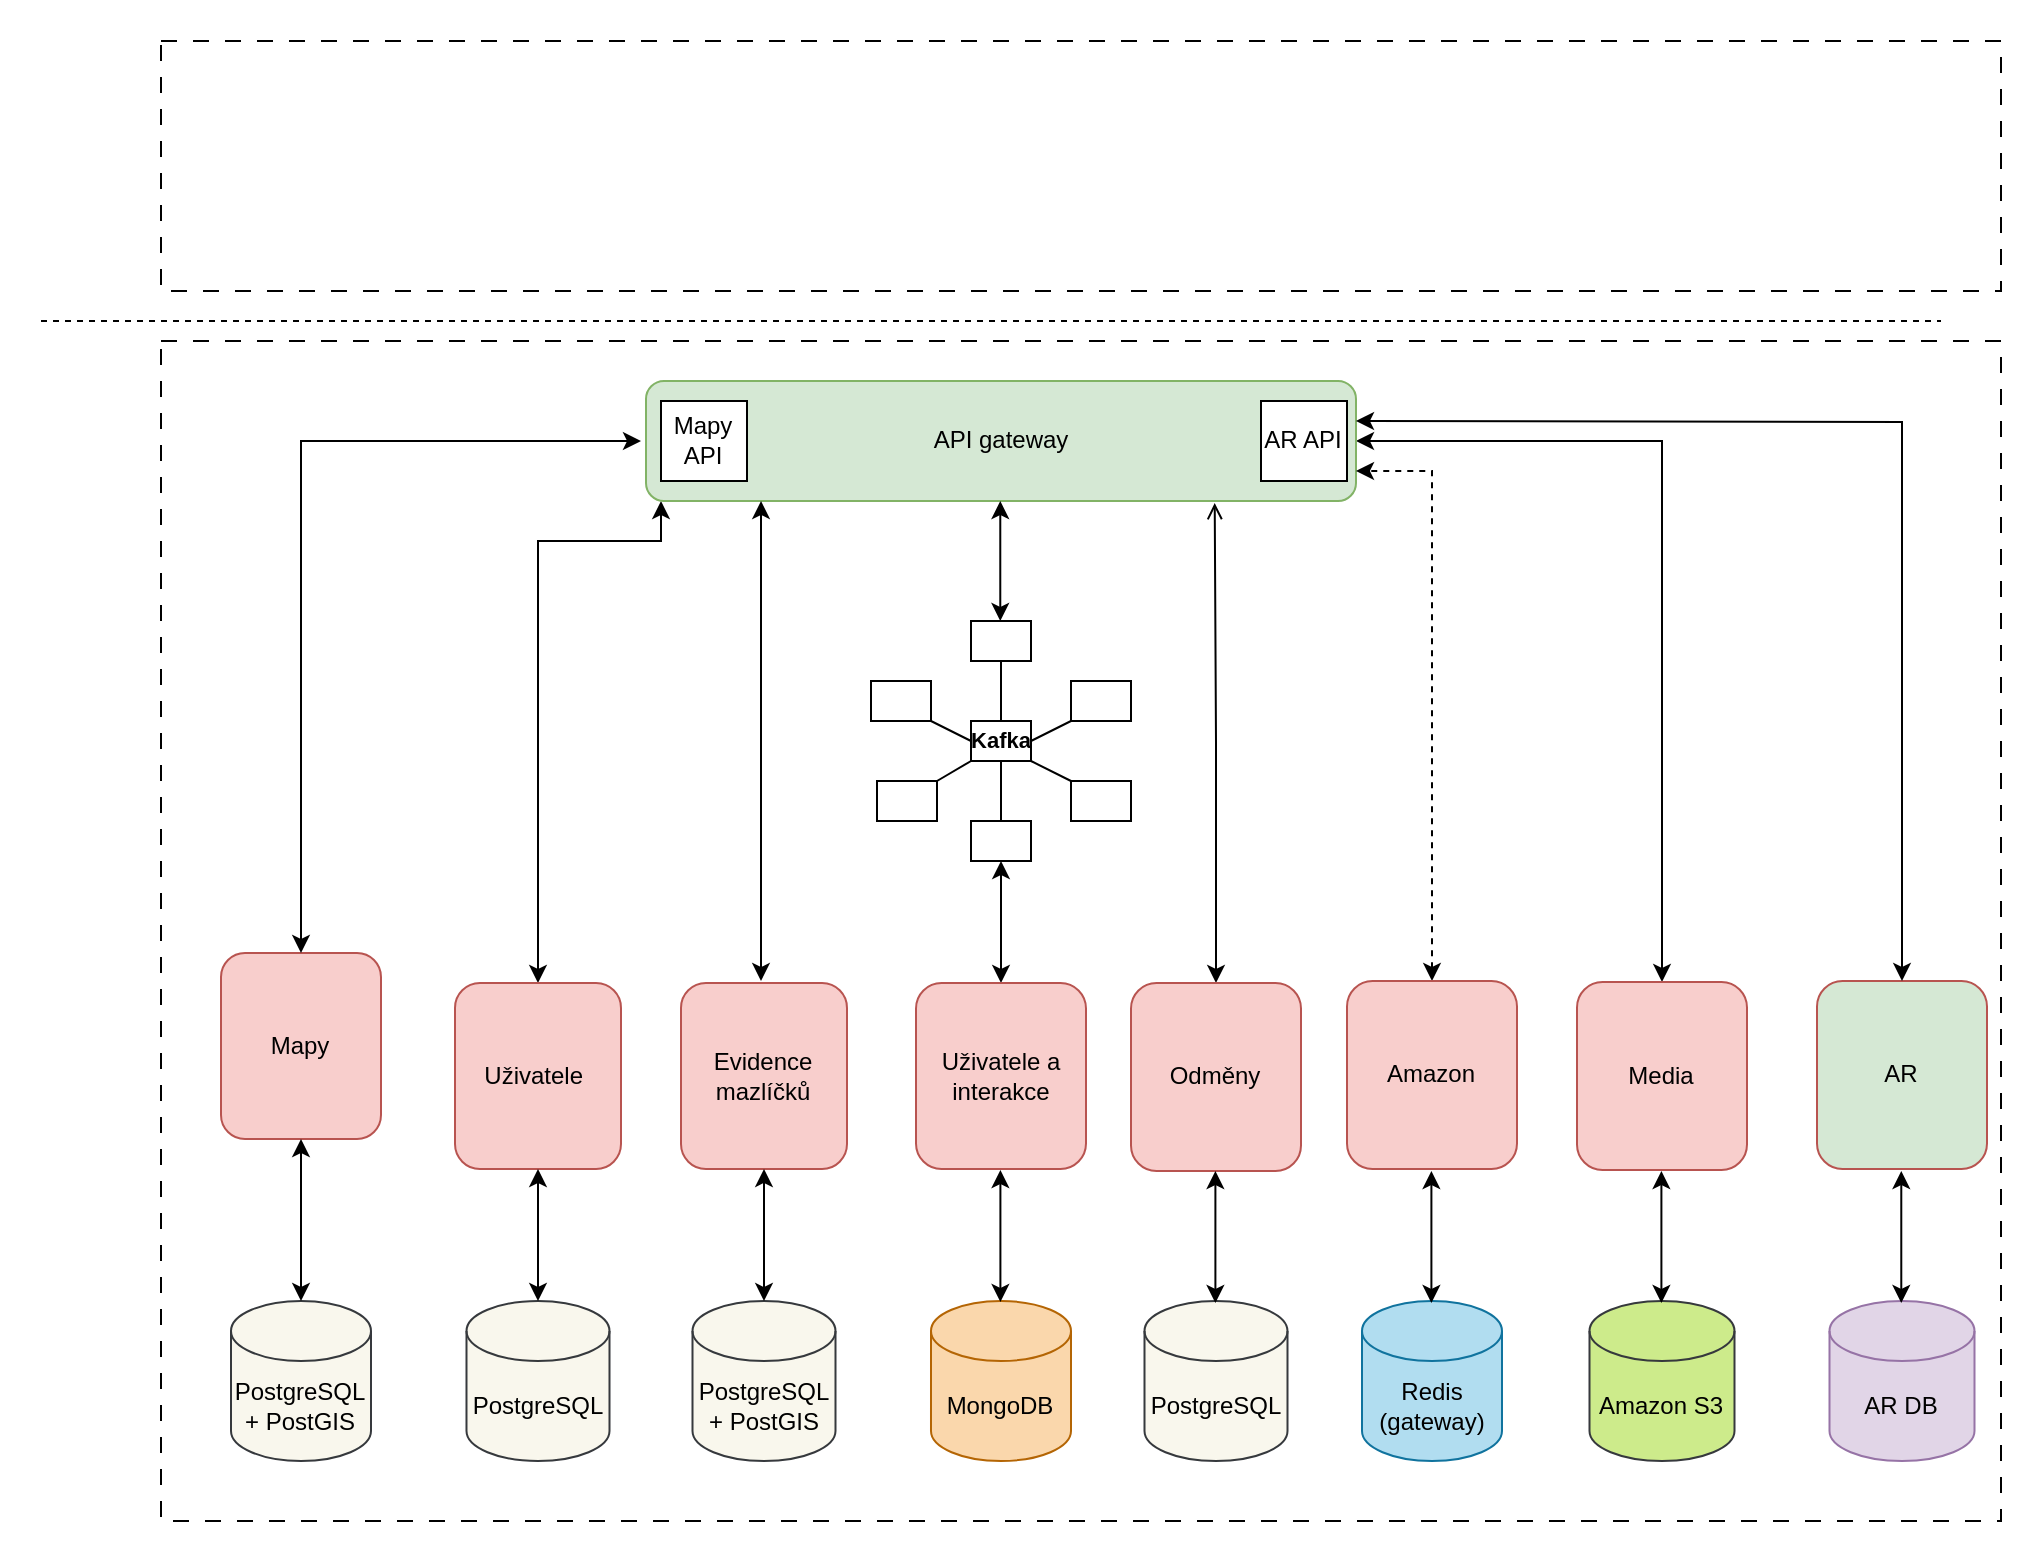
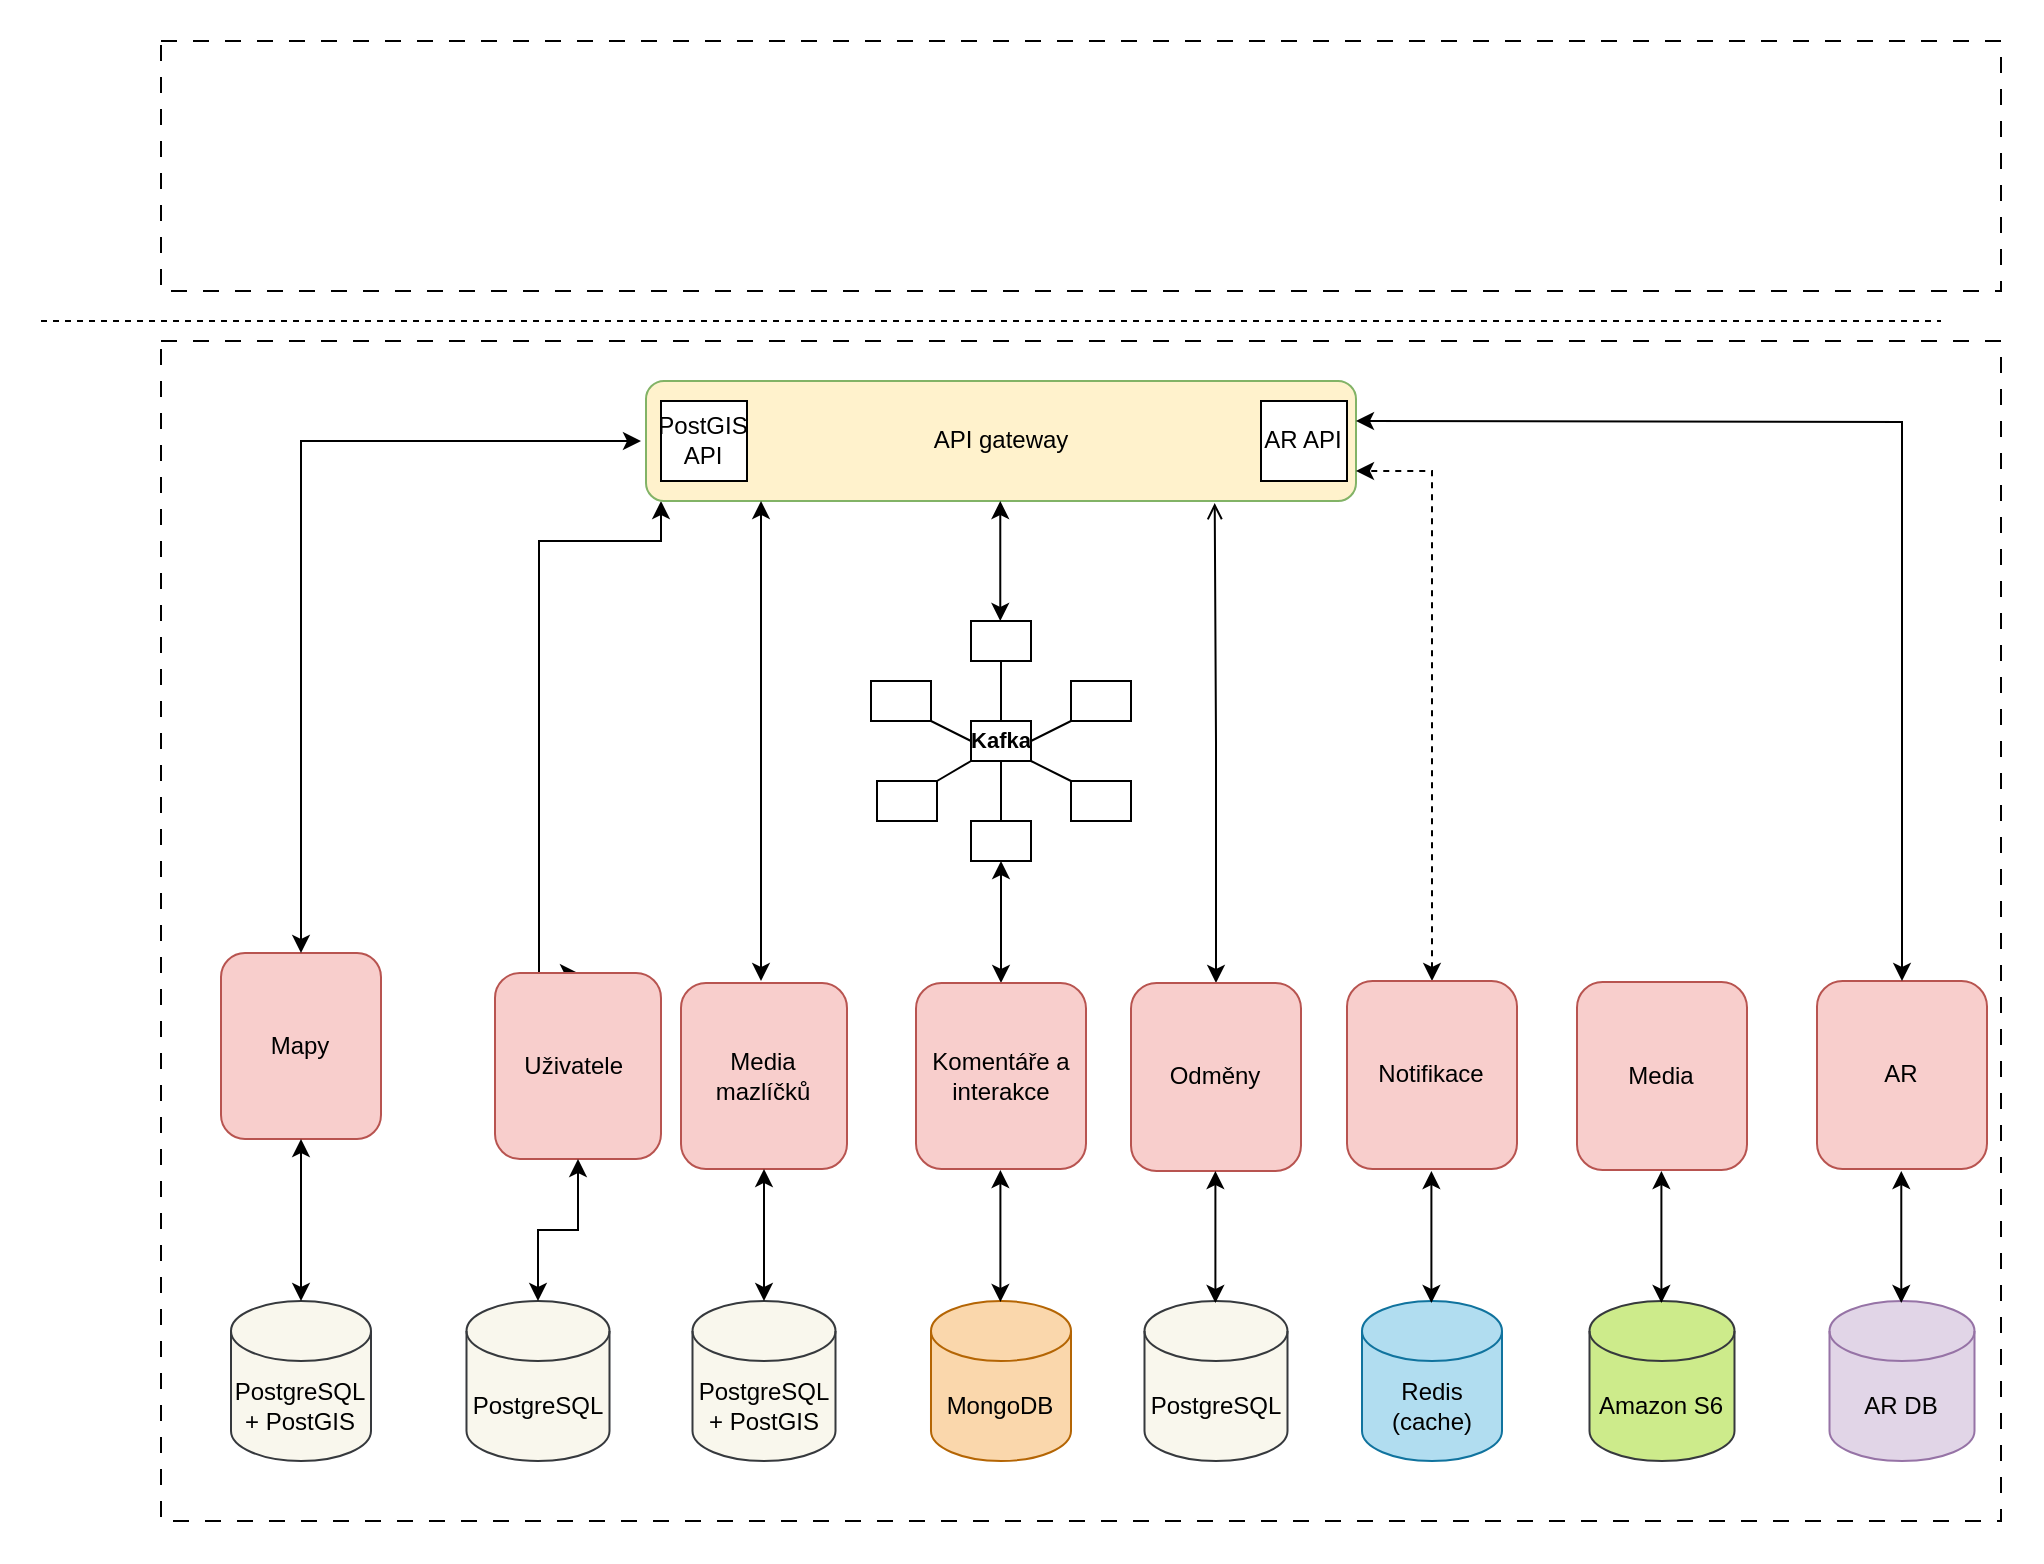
node "Mapy API": label "Mapy API" -> "PostGIS API"
node "API gateway": fillcolor #d5e8d4 -> #fff2cc
edge "API gateway" -- "Media": removed
node "Amazon": label "Amazon" -> "Notifikace"
node "AR": fillcolor #d5e8d4 -> #f8cecc
node "Uživatele": moved (538, 1076) -> (578, 1066)
node "Evidence mazlíčků": label "Evidence mazlíčků" -> "Media mazlíčků"
node "Uživatele a interakce": label "Uživatele a interakce" -> "Komentáře a interakce"
node "Redis (gateway)": label "Redis (gateway)" -> "Redis (cache)"
node "Amazon S3": label "Amazon S3" -> "Amazon S6"
